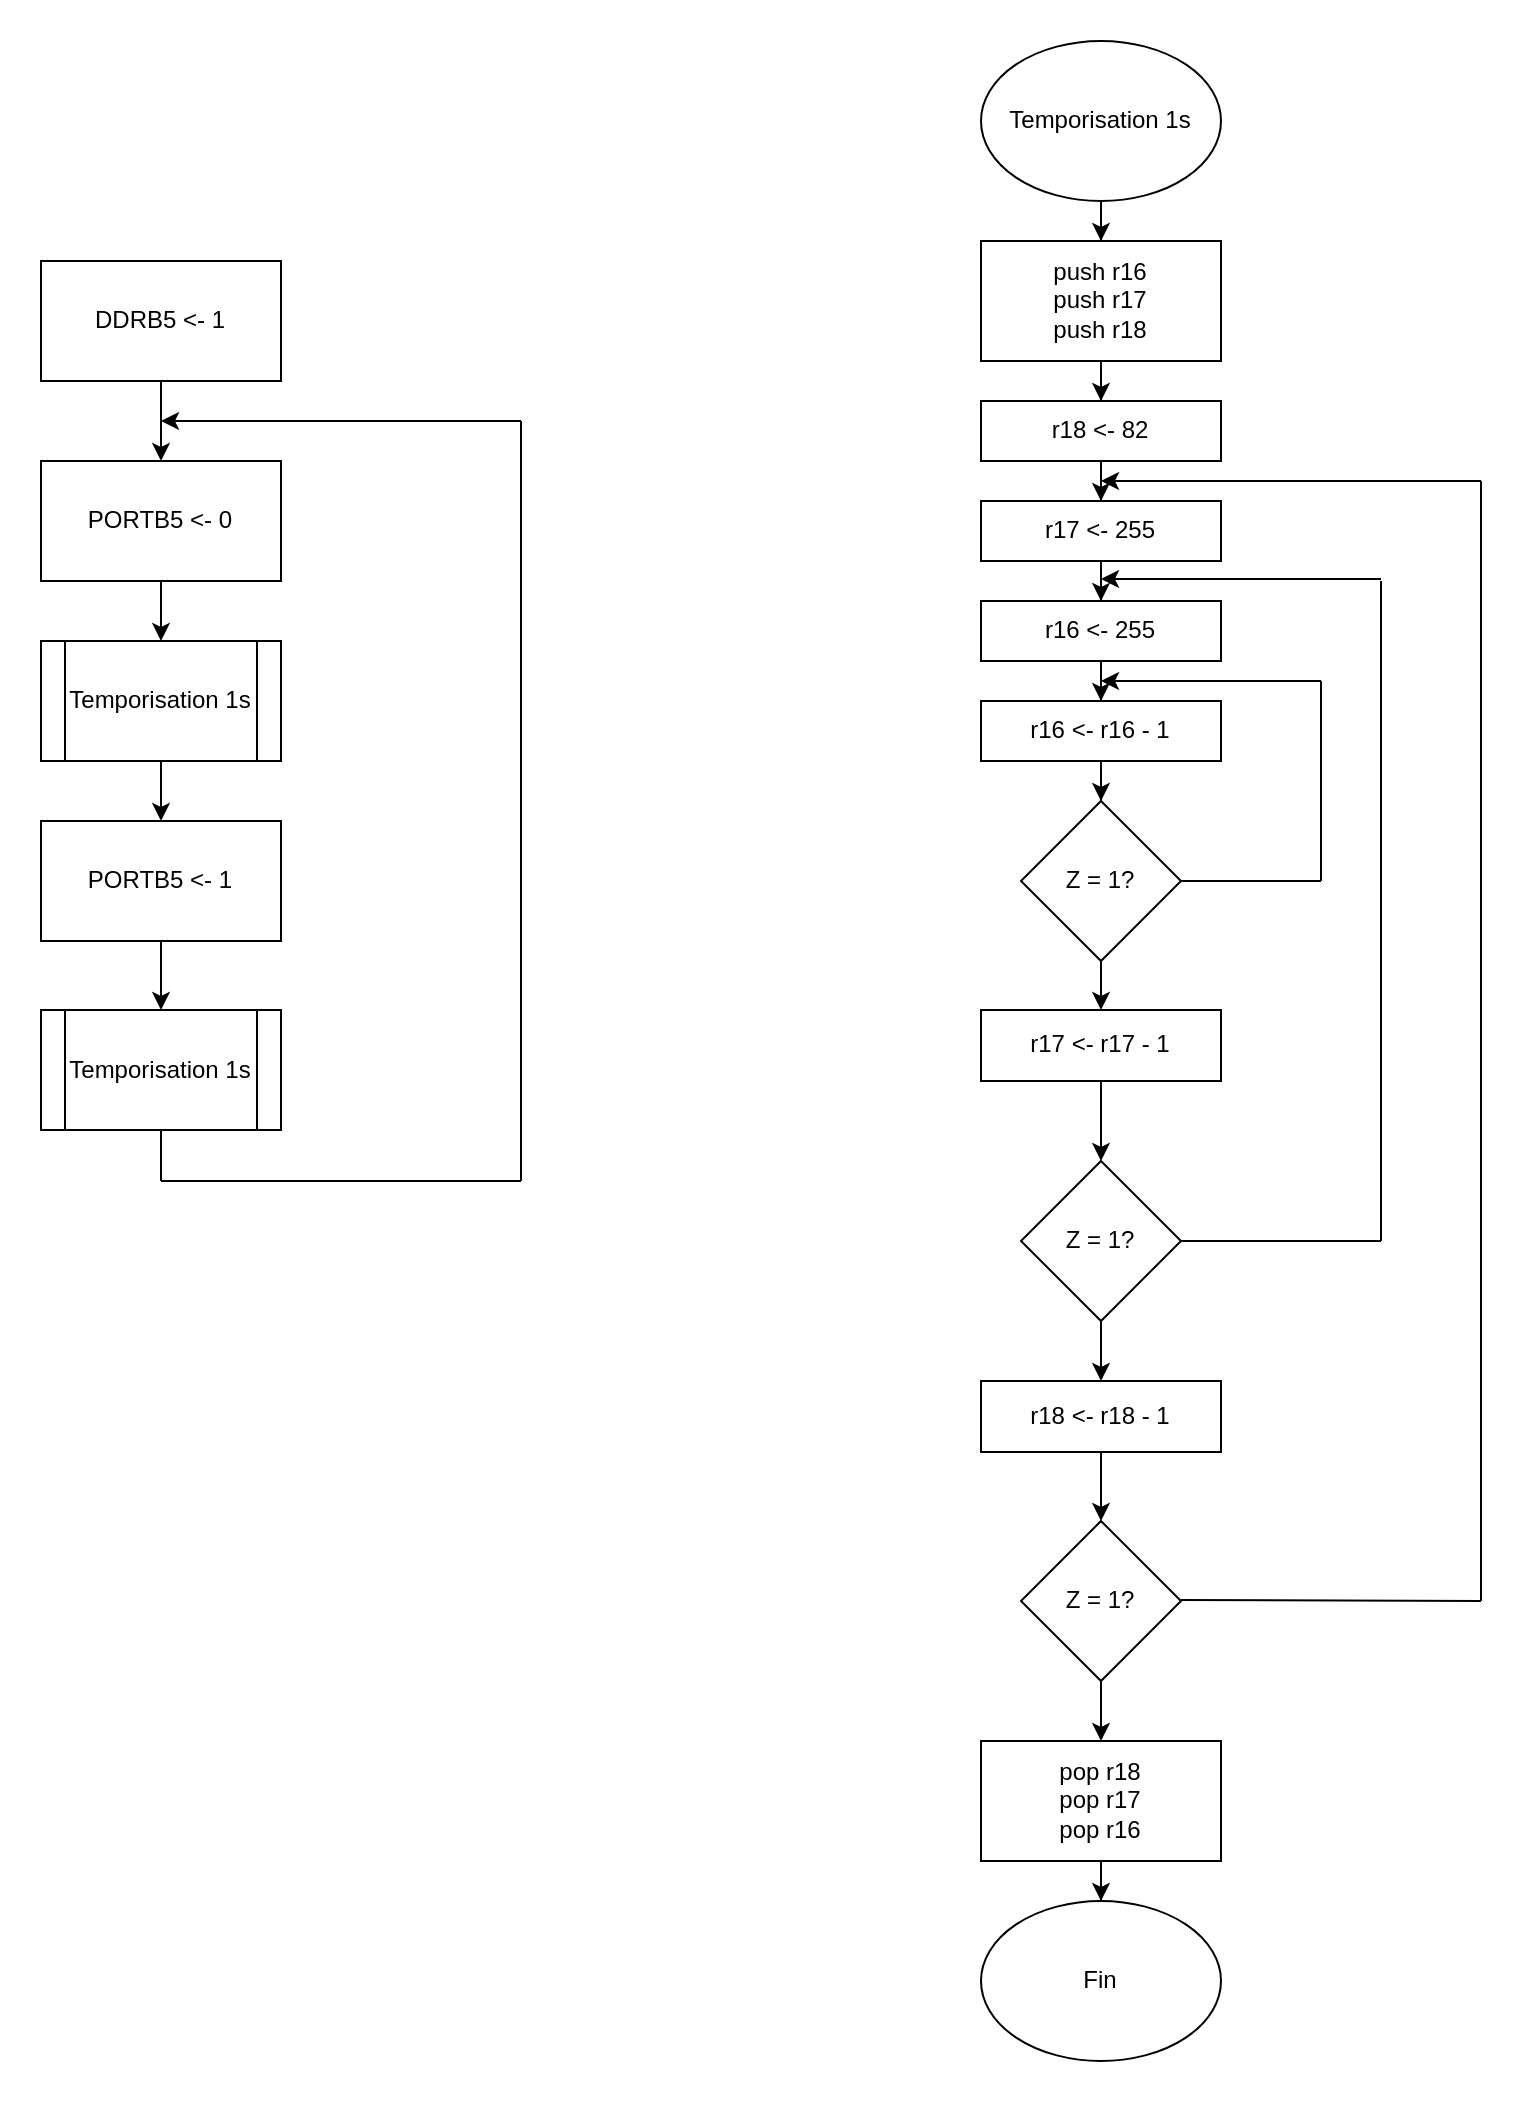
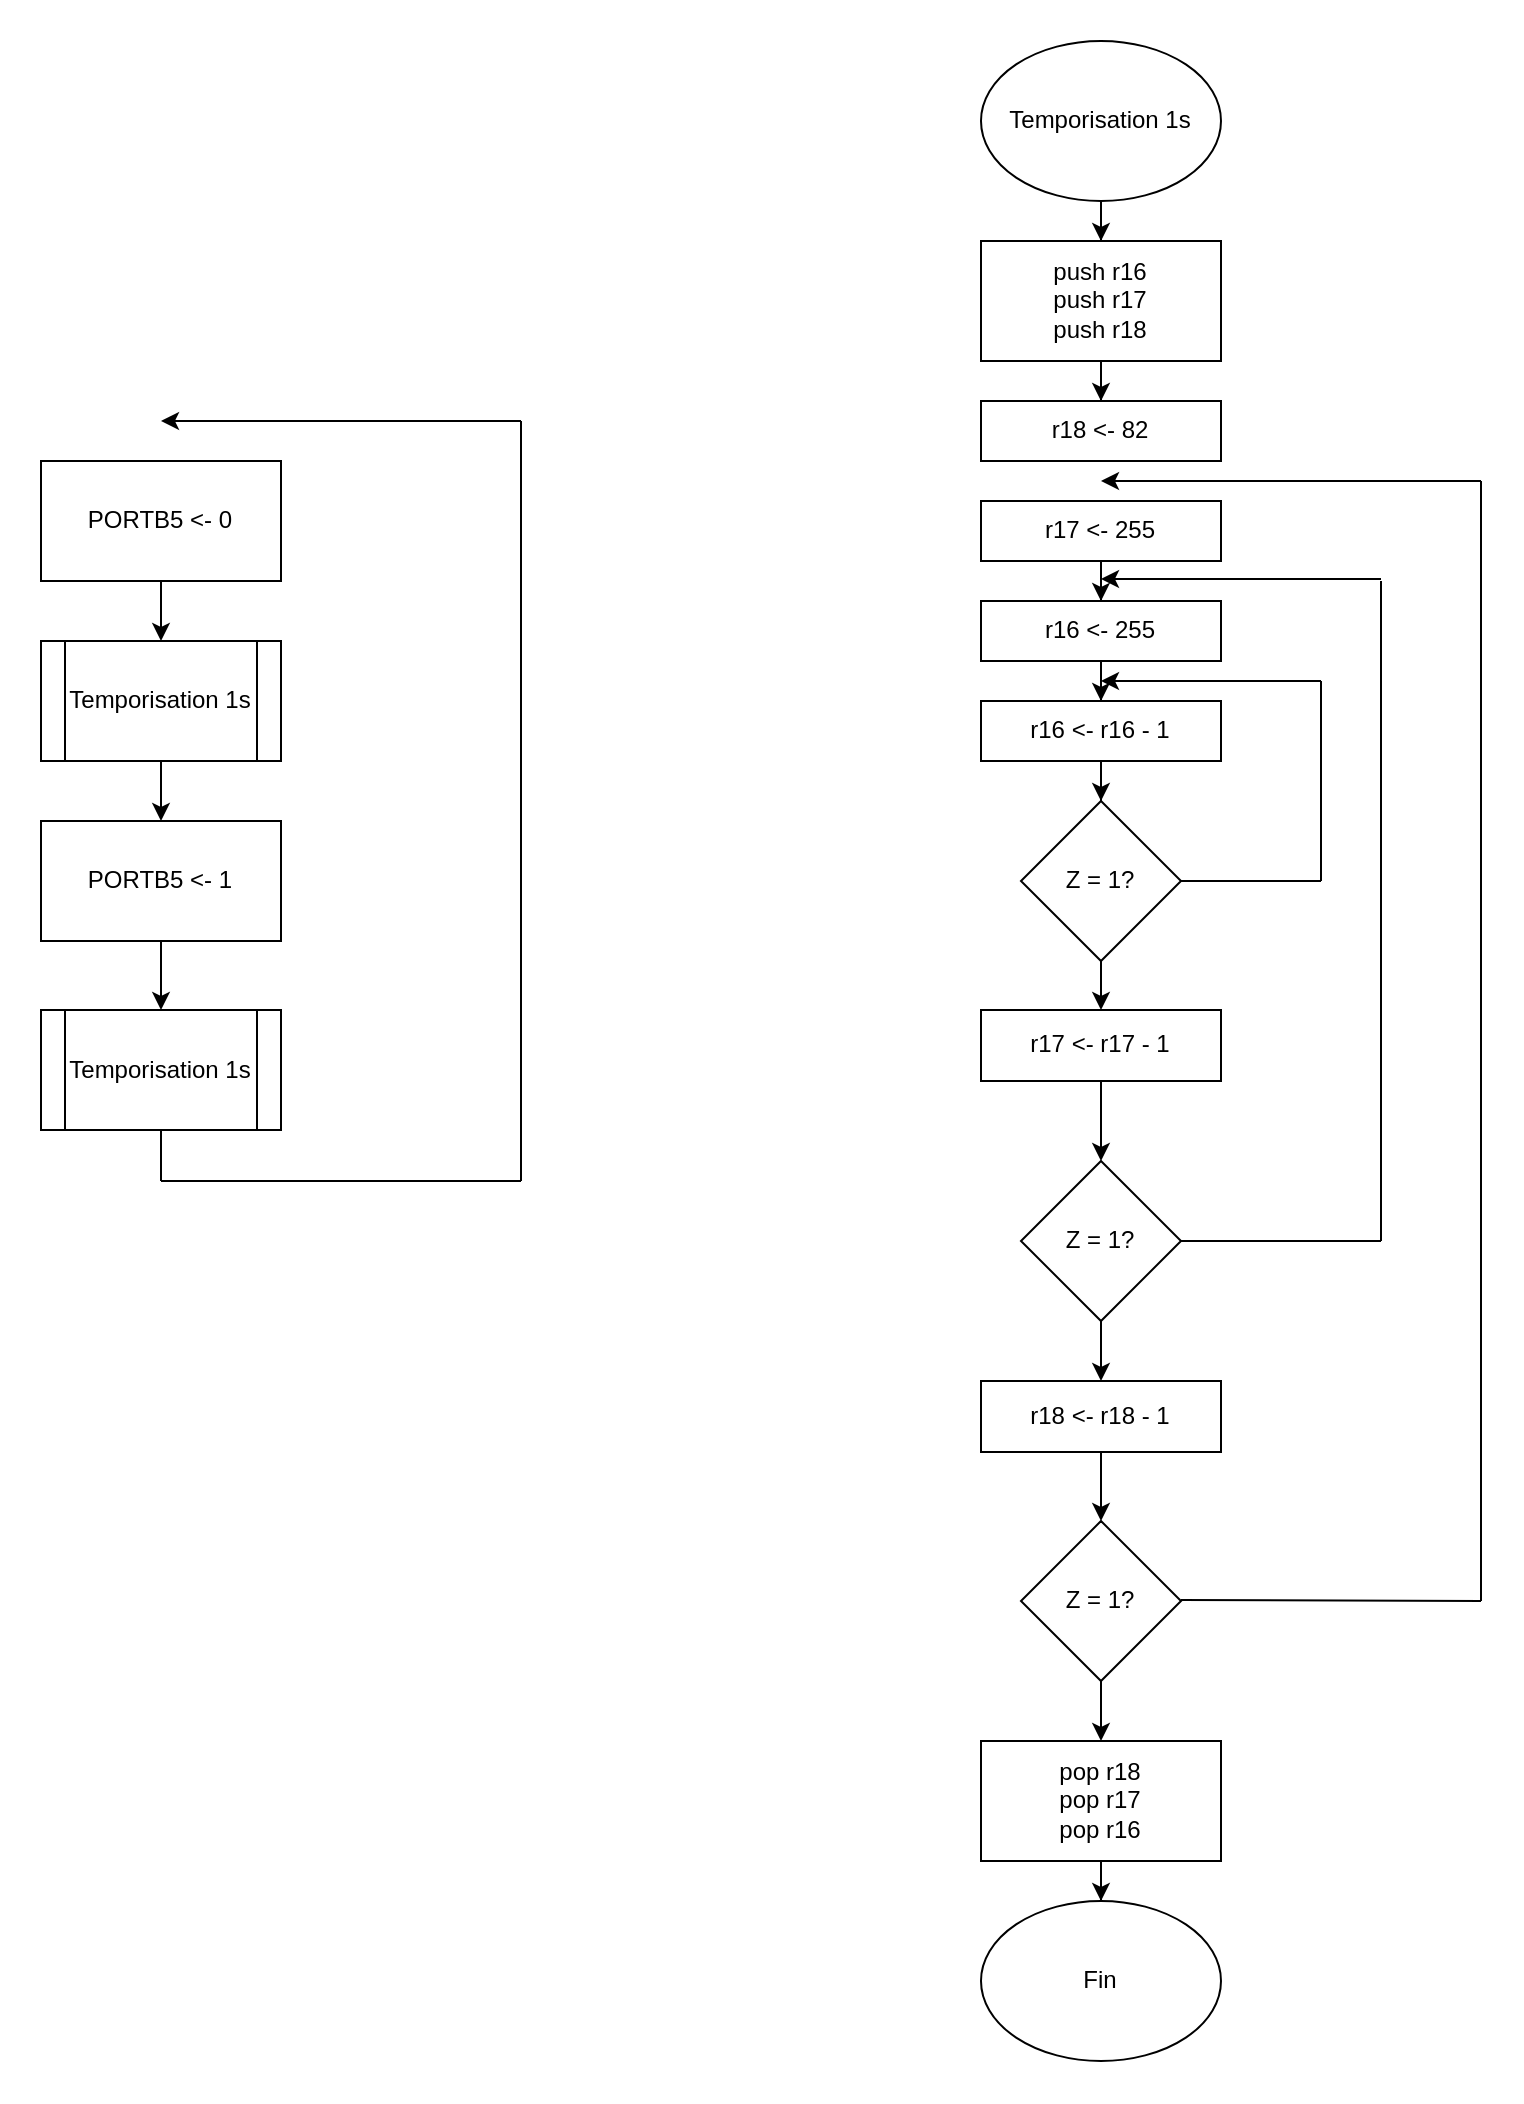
node "DDRB5 <- 1": removed
edge "DDRB5 <- 1" -> "PORTB5 <- 0": removed
edge "r18 <- 82" -> "r17 <- 255": removed
